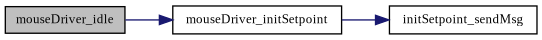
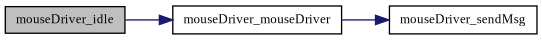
node "mouseDriver_initSetpoint": label "mouseDriver_initSetpoint" -> "mouseDriver_mouseDriver"
node "initSetpoint_sendMsg": label "initSetpoint_sendMsg" -> "mouseDriver_sendMsg"
